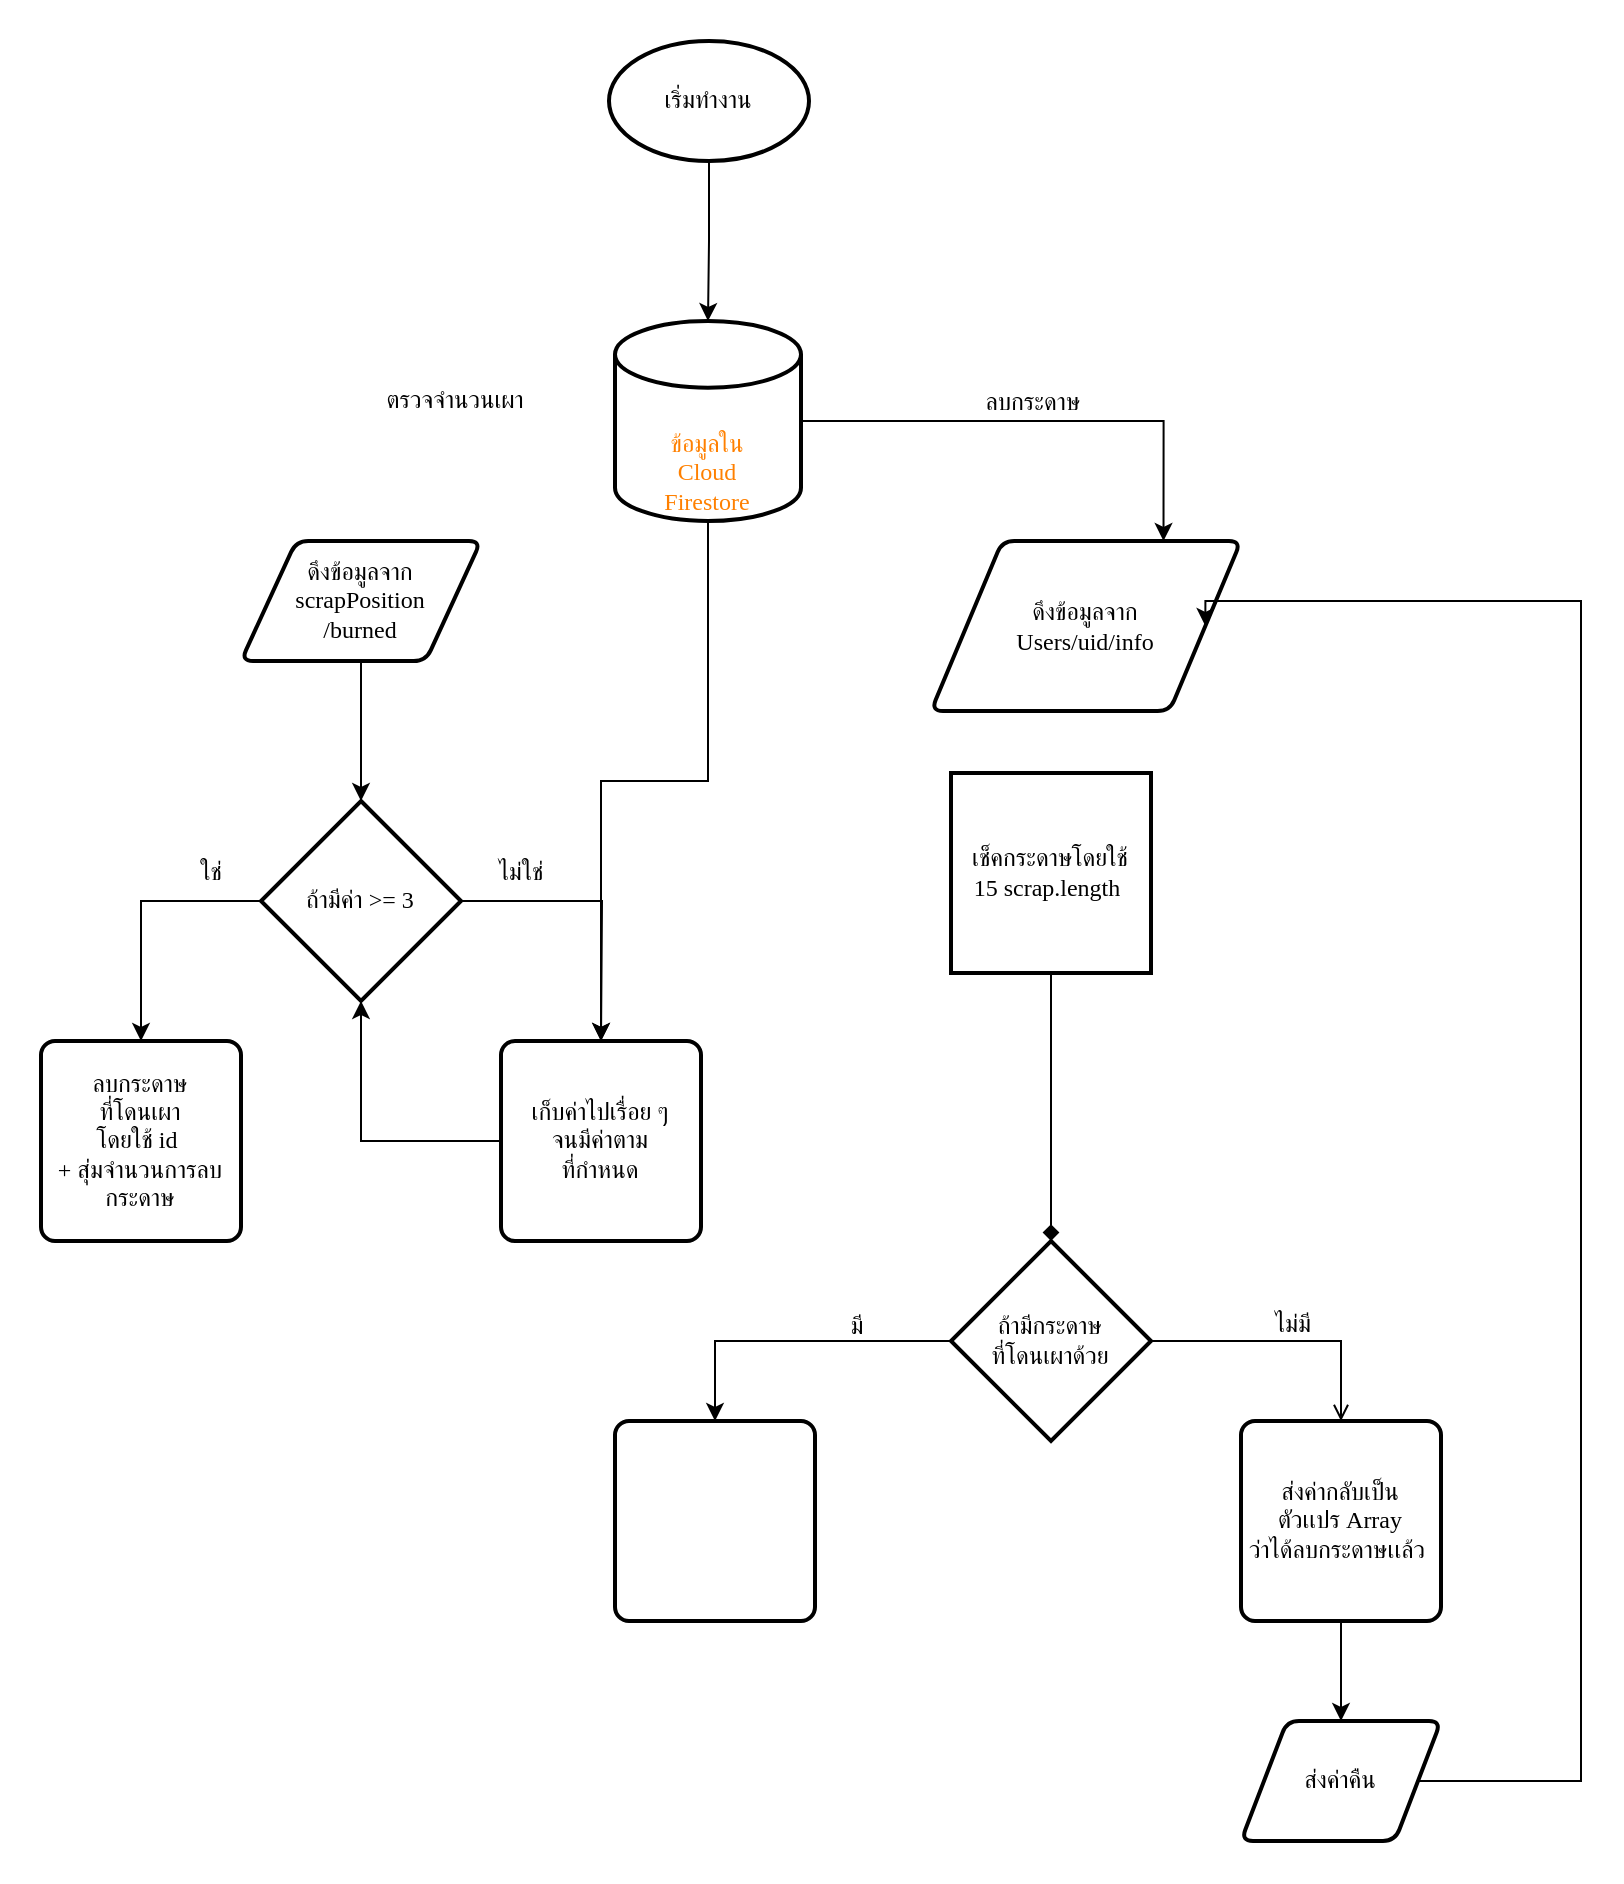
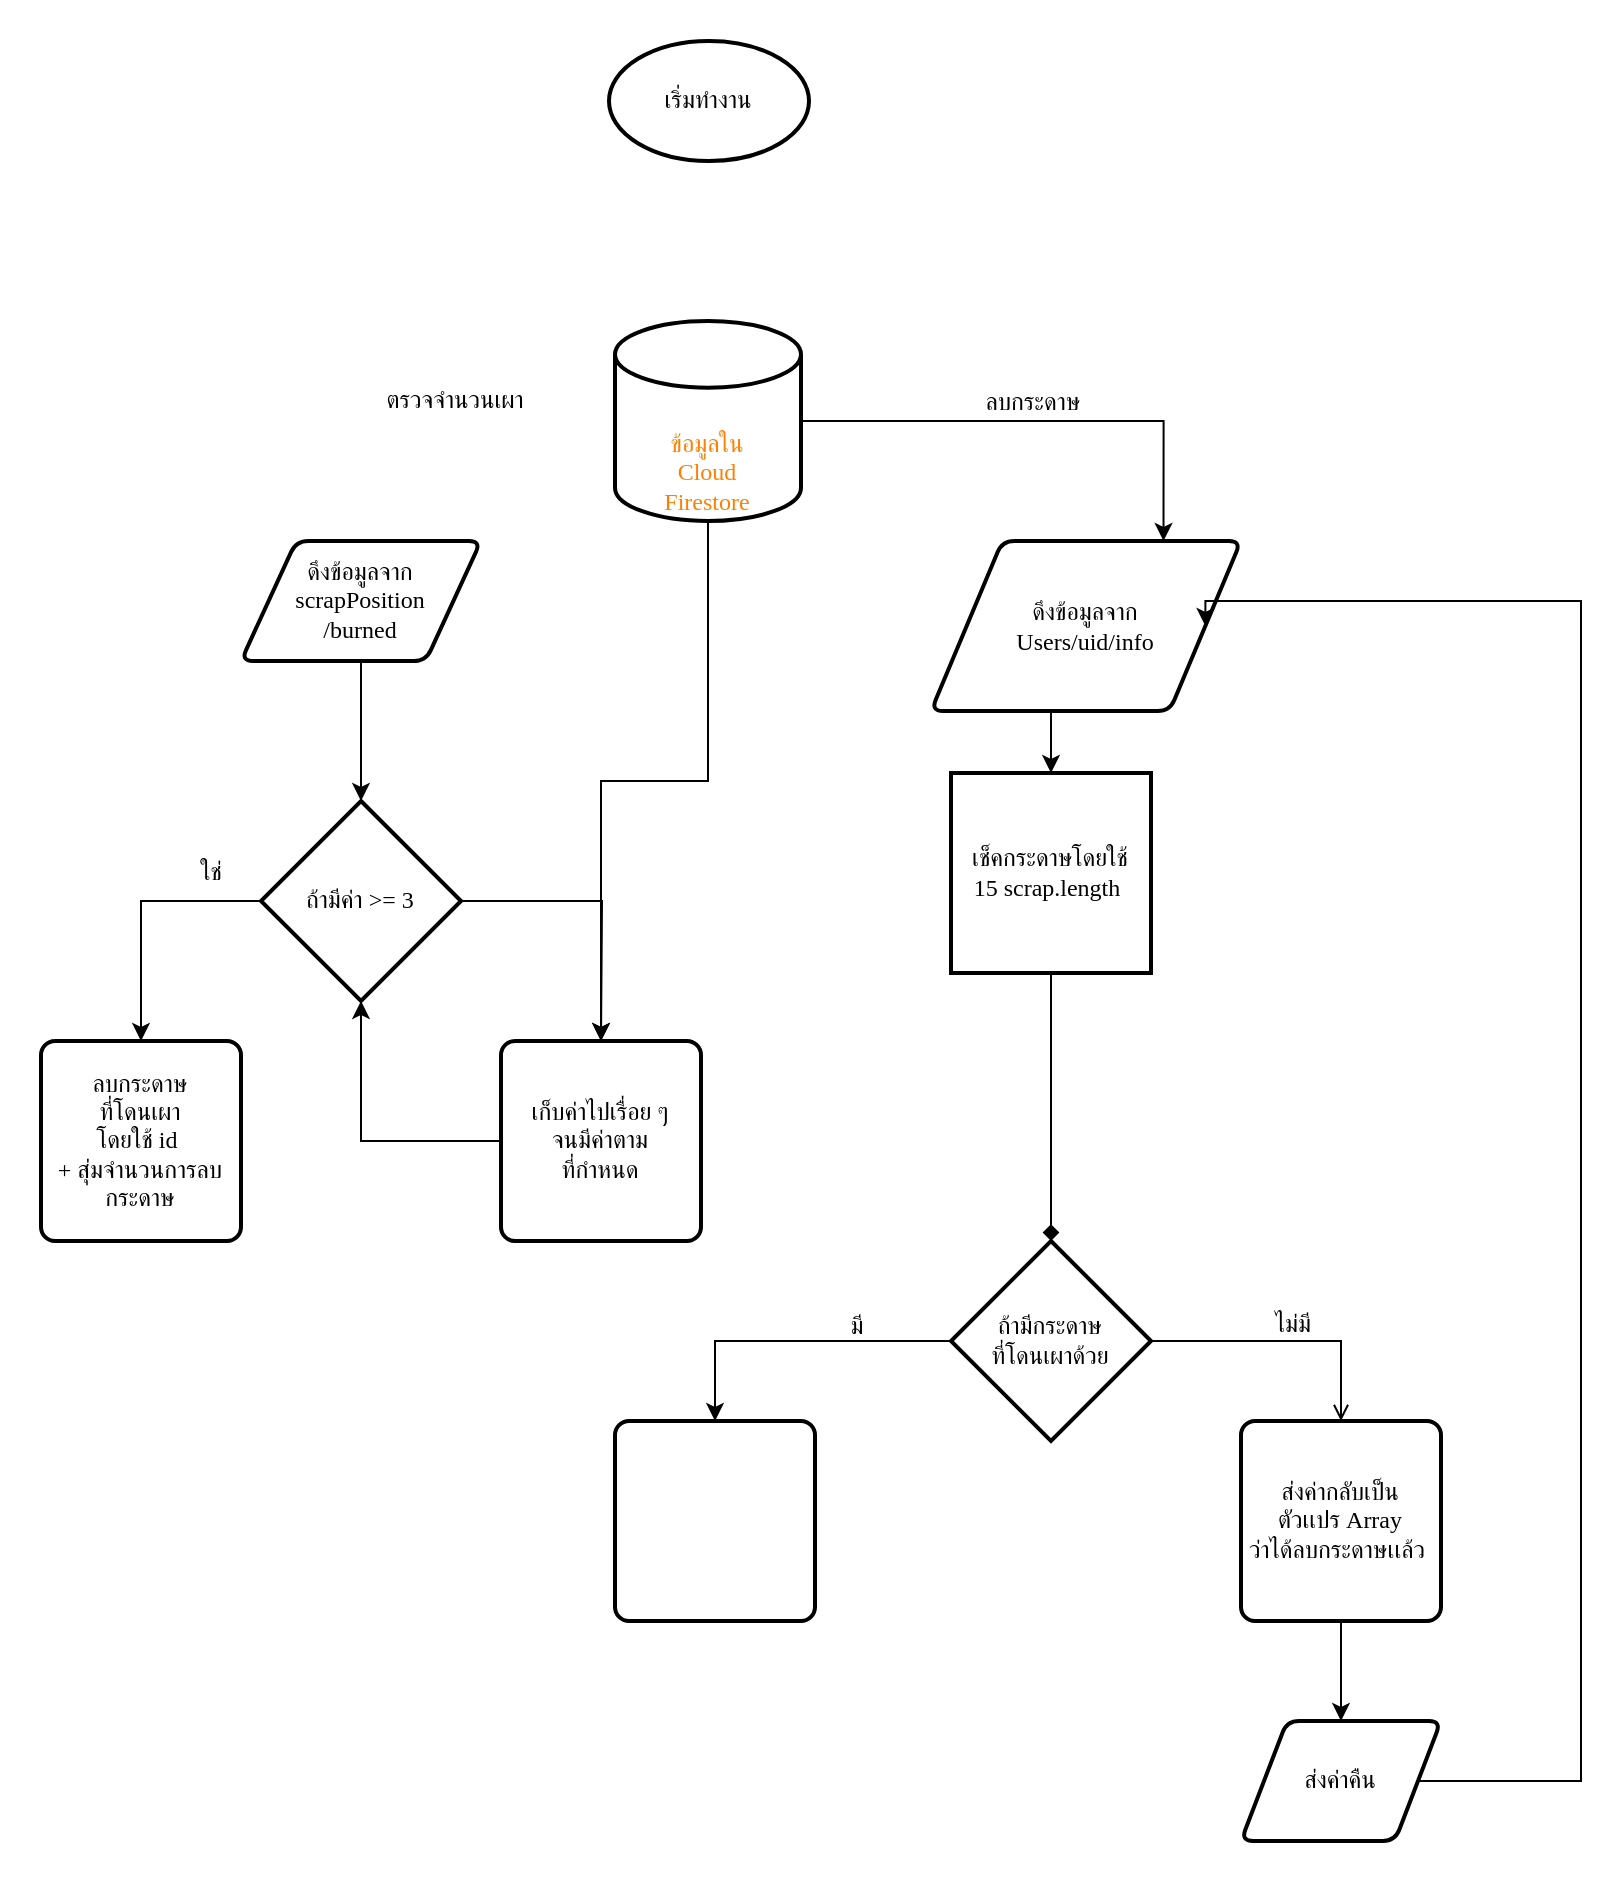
edge "เริ่มทำงาน" -> "ข้อมูลใน Cloud Firestore": removed
edge "ดึงข้อมูลจาก Users/uid/info" -> "เช็คกระดาษโดยใช้ 15 scrap.length": added
node "ไม่ใช่": removed
